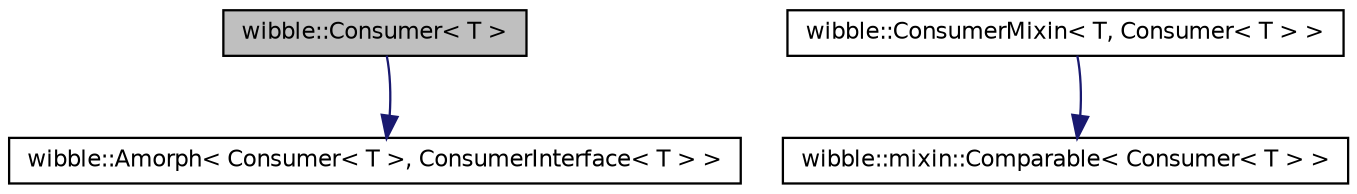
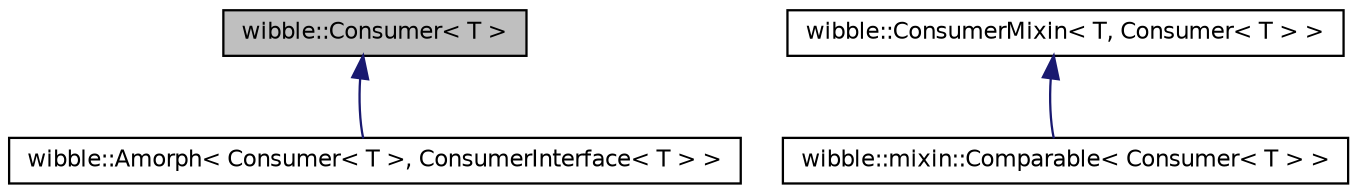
edge "wibble::Consumer< T >" -> "wibble::Amorph< Consumer< T >, ConsumerInterface< T > >": reversed
edge "wibble::ConsumerMixin< T, Consumer< T > >" -> "wibble::mixin::Comparable< Consumer< T > >": reversed
